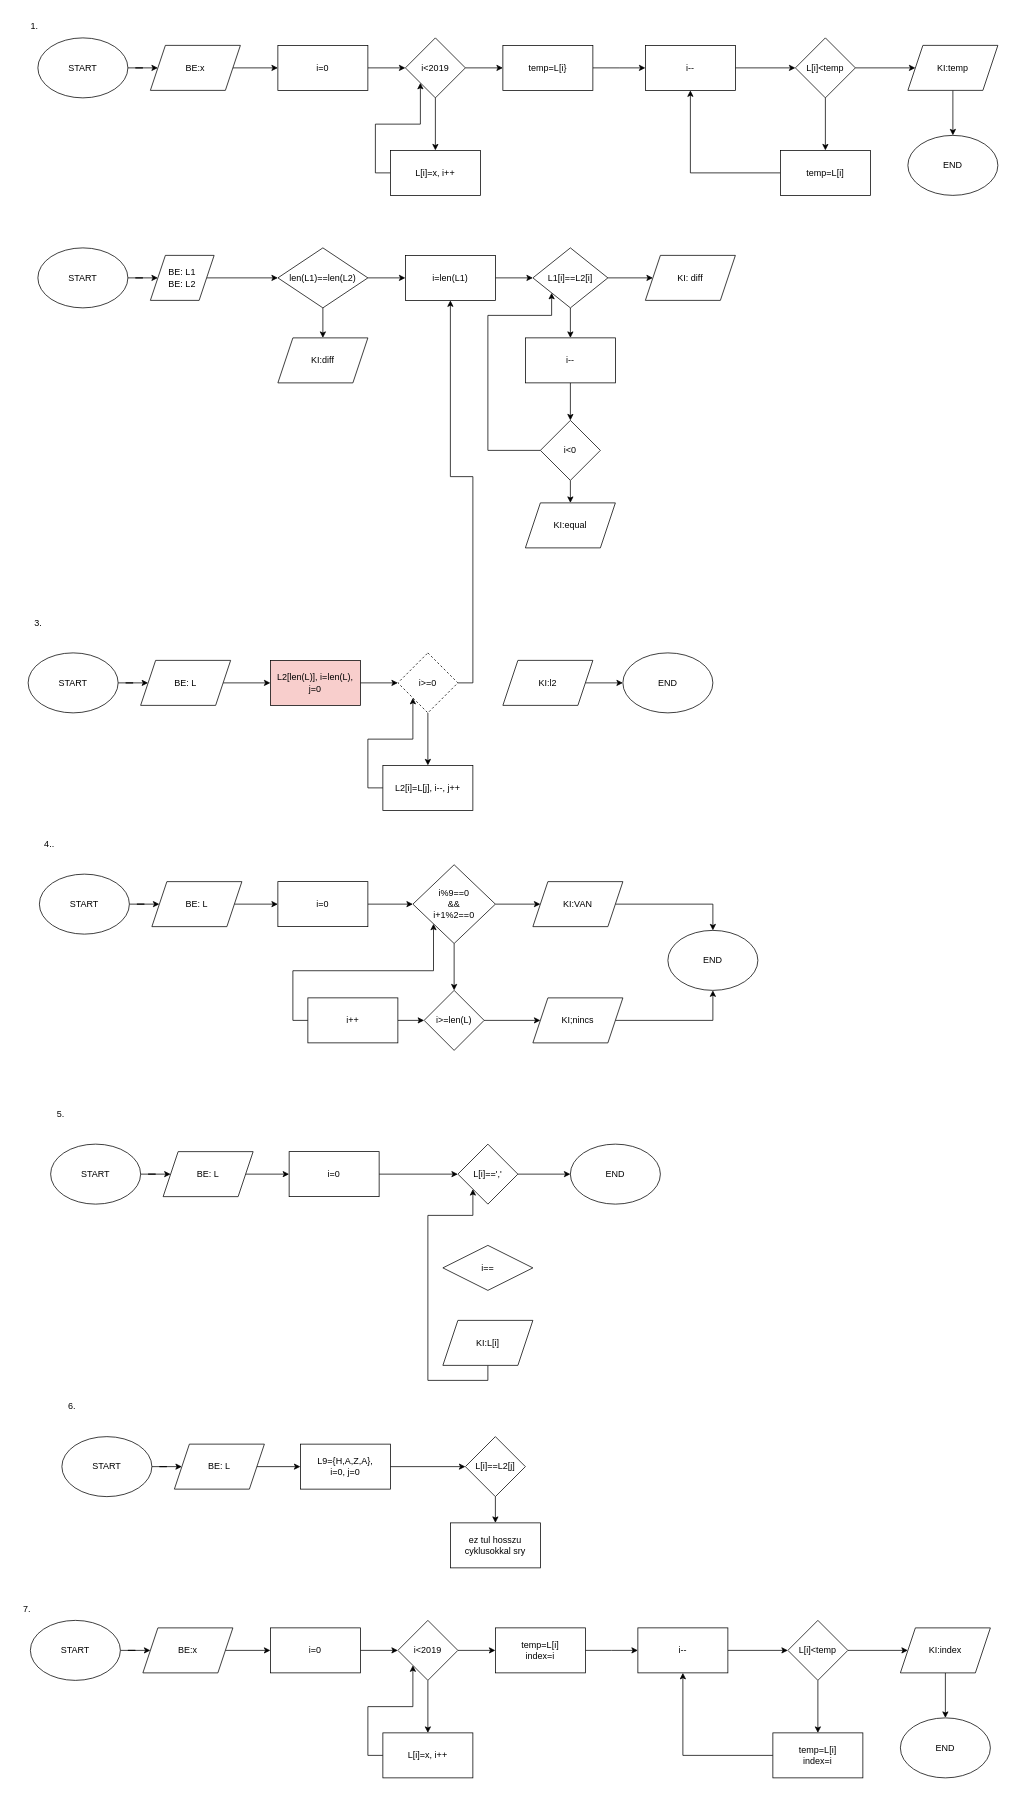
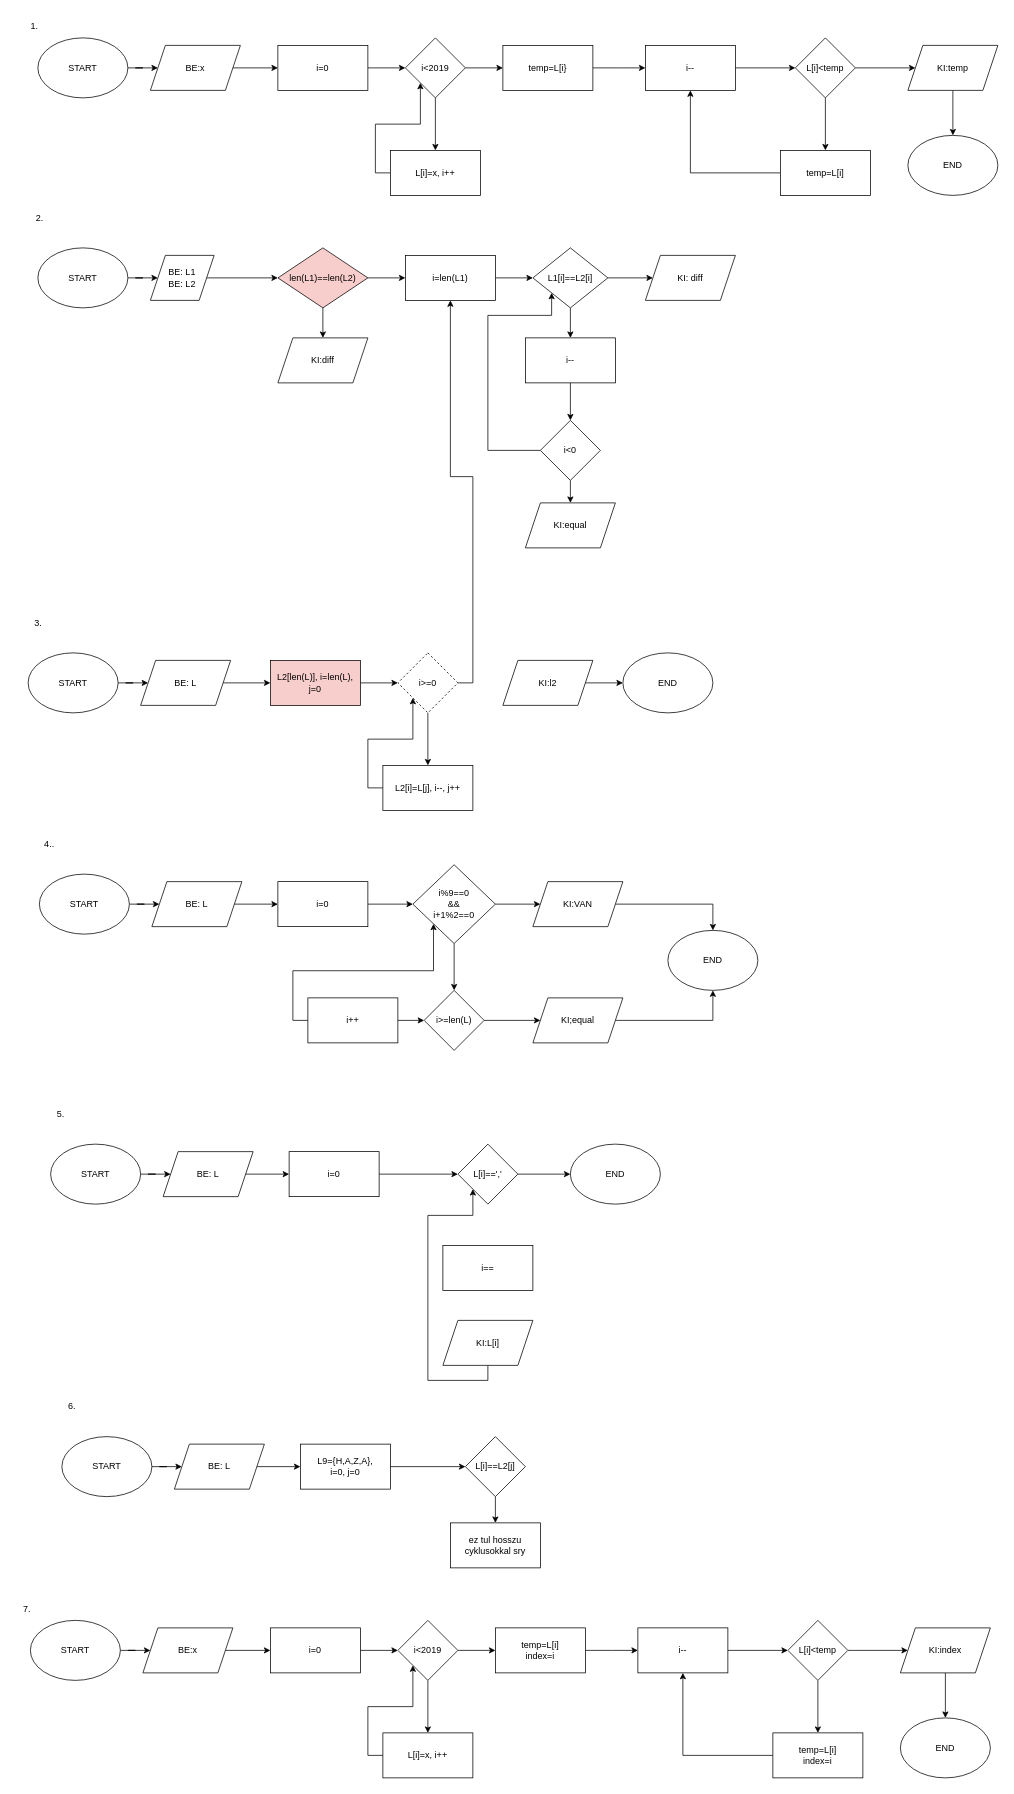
node "2.": added
node "len(L1)==len(L2)": fillcolor #ffffff -> #f8cecc
node "KI;nincs": label "KI;nincs" -> "KI;equal"
node "i==": shape diamond -> rectangle
